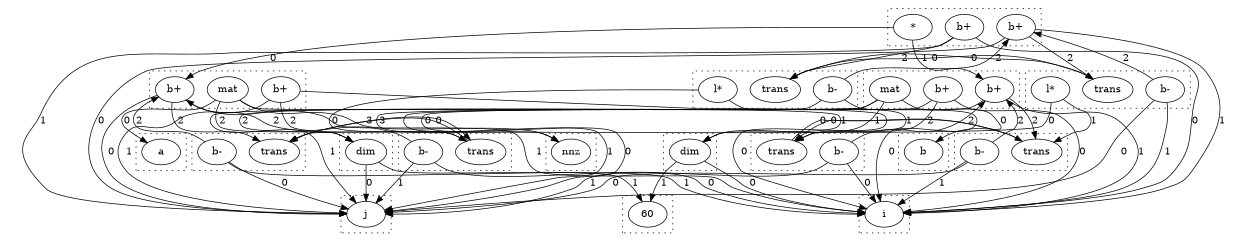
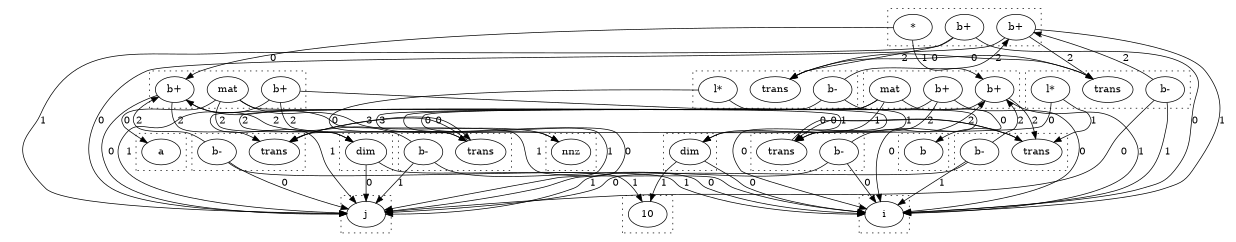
node "60": label "60" -> "10"
